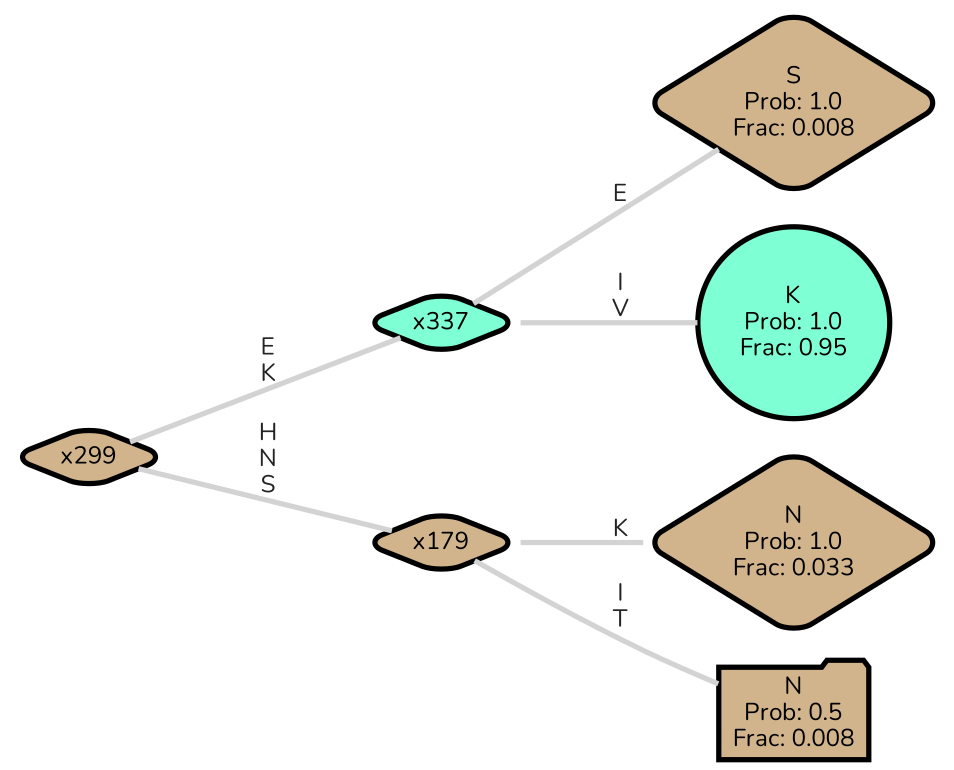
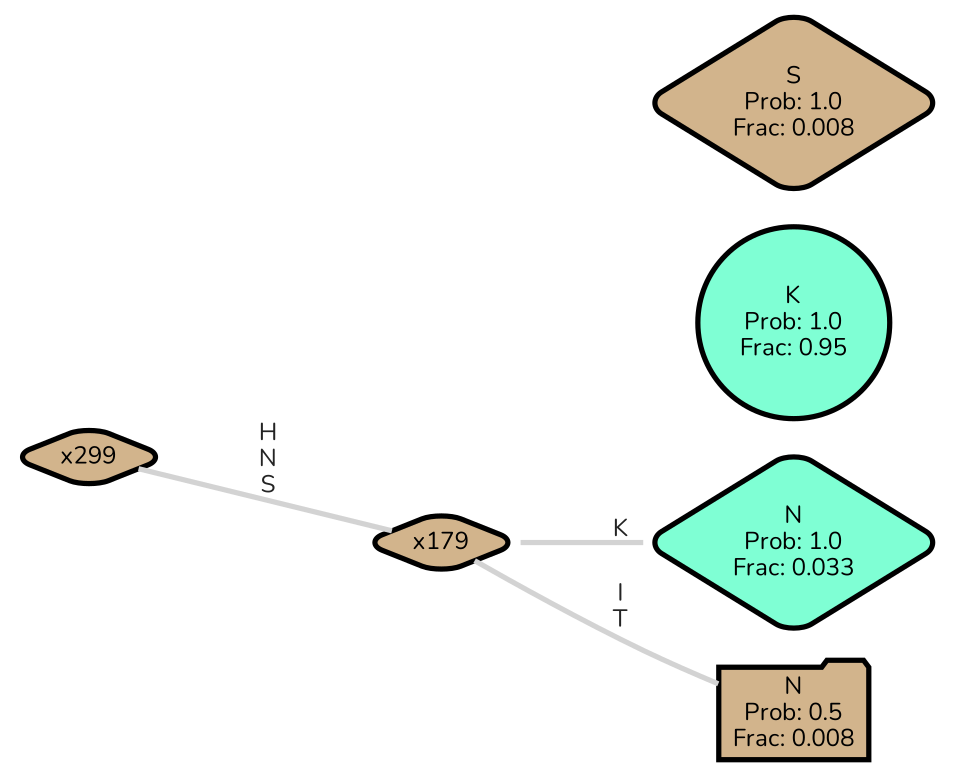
node "x337": removed
node "N Prob: 1.0 Frac: 0.033": fillcolor tan -> aquamarine
